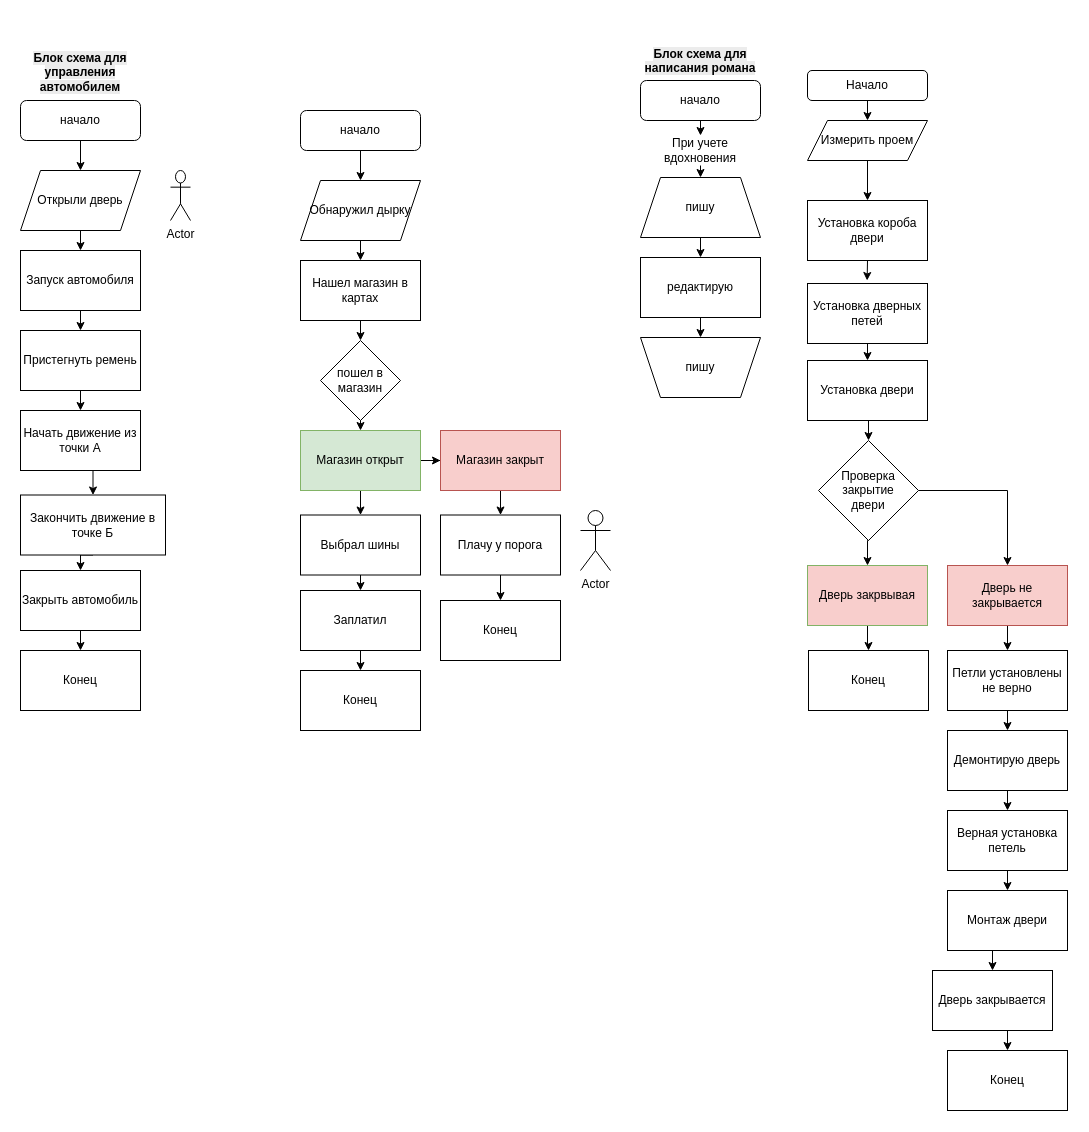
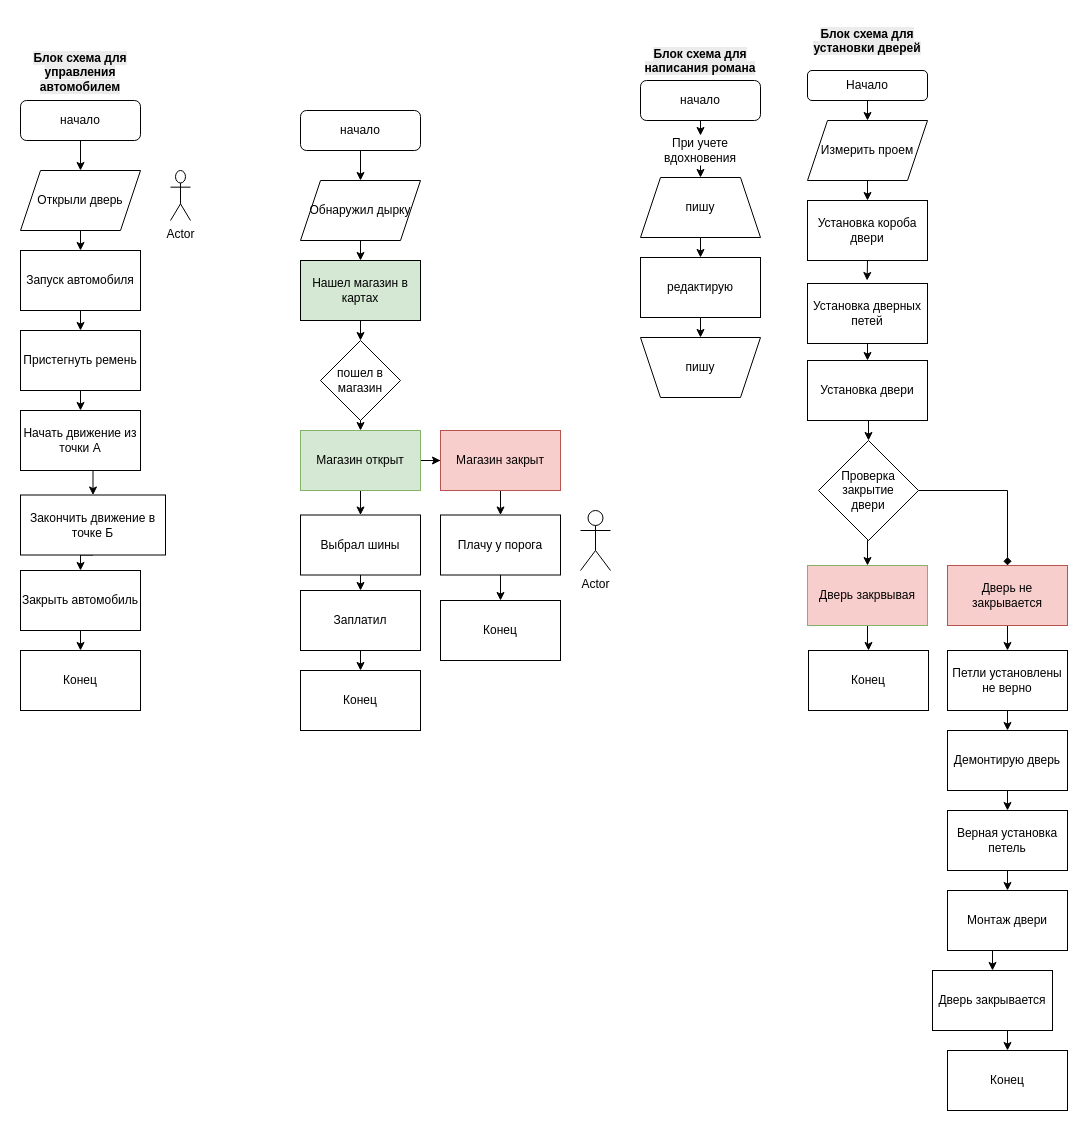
node "Блок схема для установки дверей": added
node "Измерить проем": size 120x40 -> 120x60
node "Нашел магазин в картах": fillcolor #ffffff -> #d5e8d4
edge "Проверка закрытие двери" -> "Дверь не закрывается": arrowhead classic -> diamond
